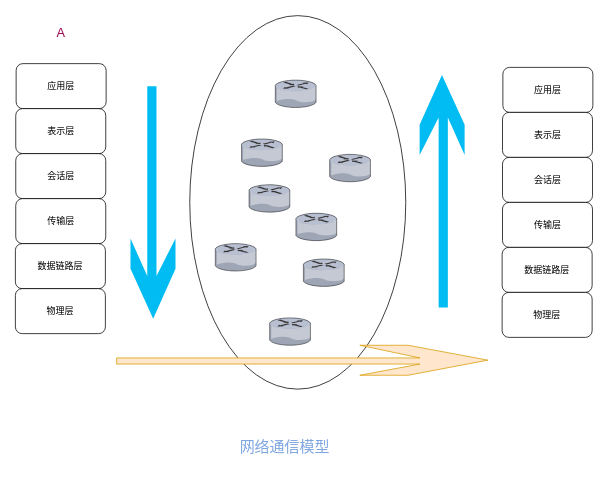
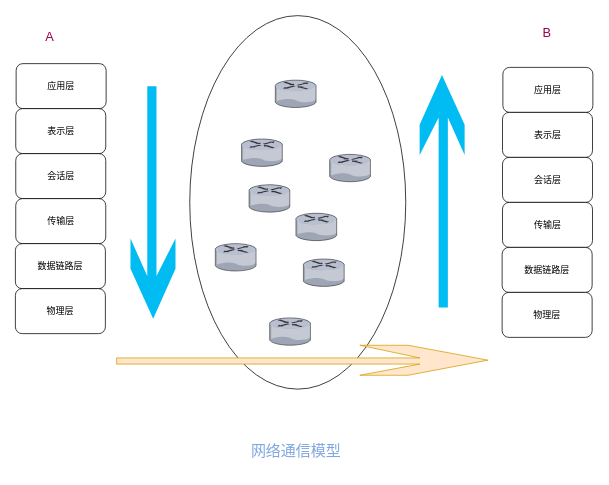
node "A": moved (61, 33) -> (50, 37)
node "B": added
node "网络通信模型": moved (285, 446) -> (296, 450)
